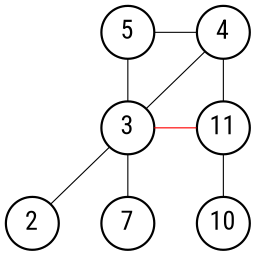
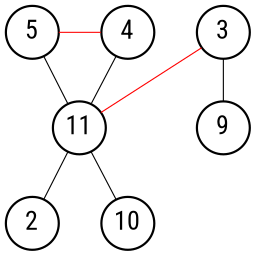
edge "5" -- "4": color black -> #ff0000
edge "5" -- "3": now "5" -- "11"
edge "4" -- "3": removed
edge "3" -- "2": now "11" -- "2"
node "7": label "7" -> "9"
